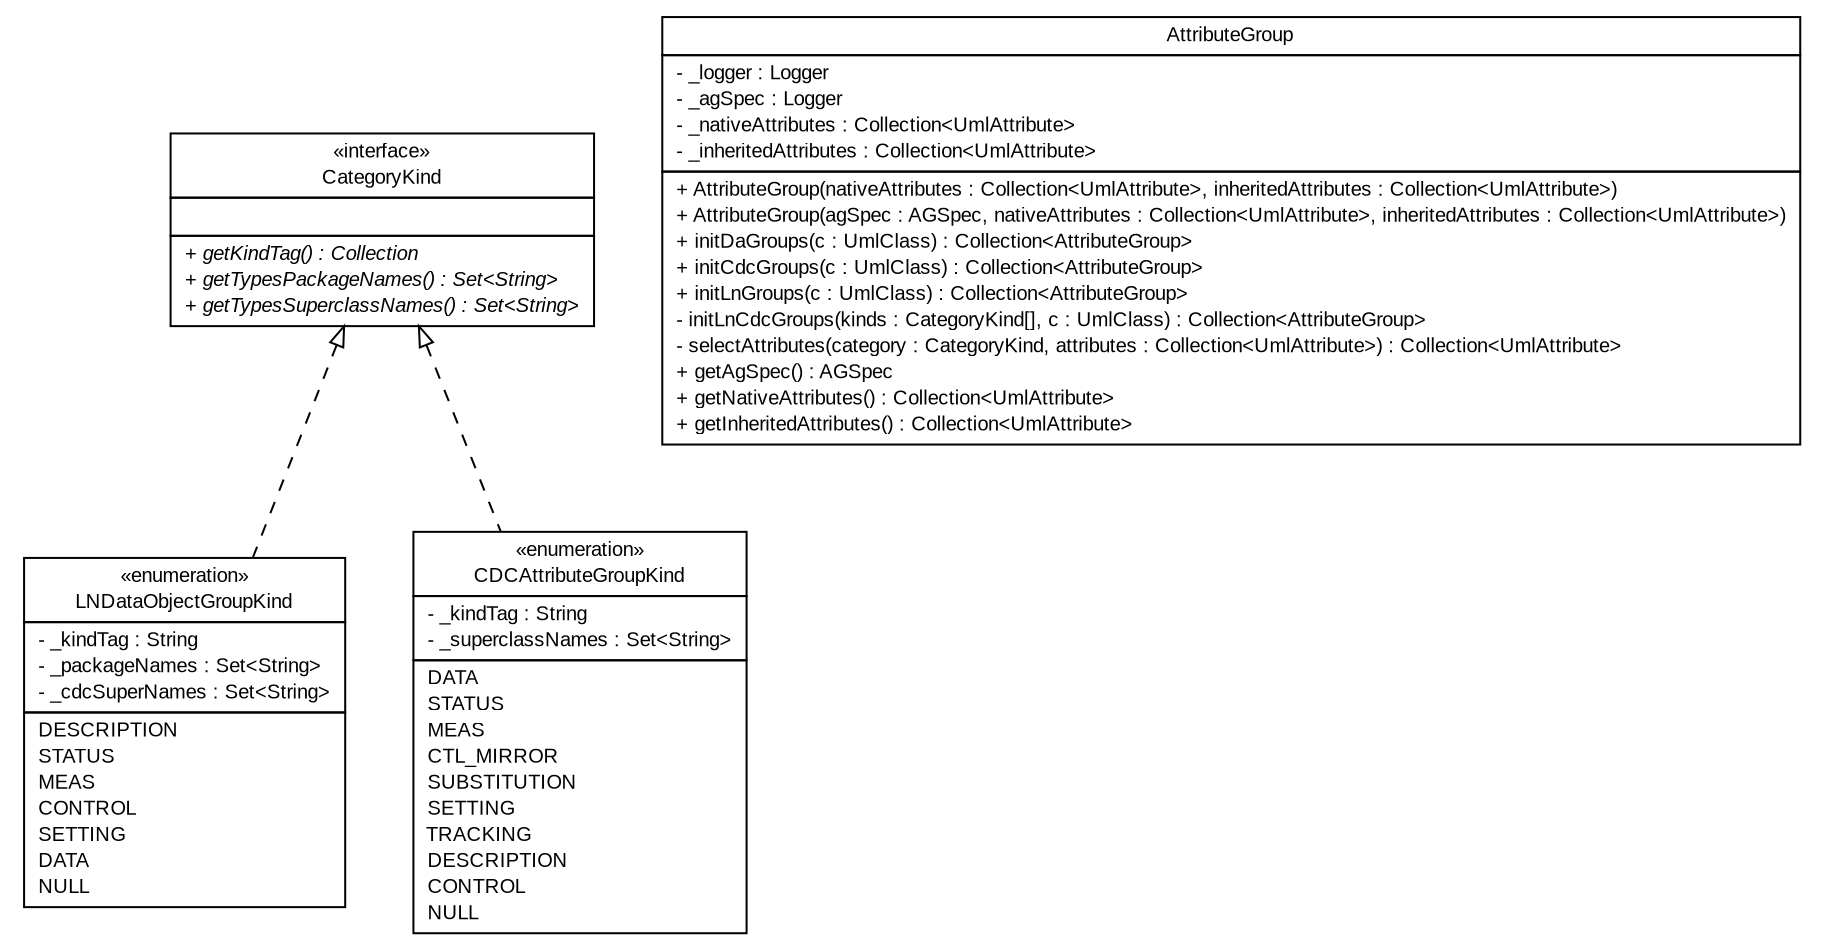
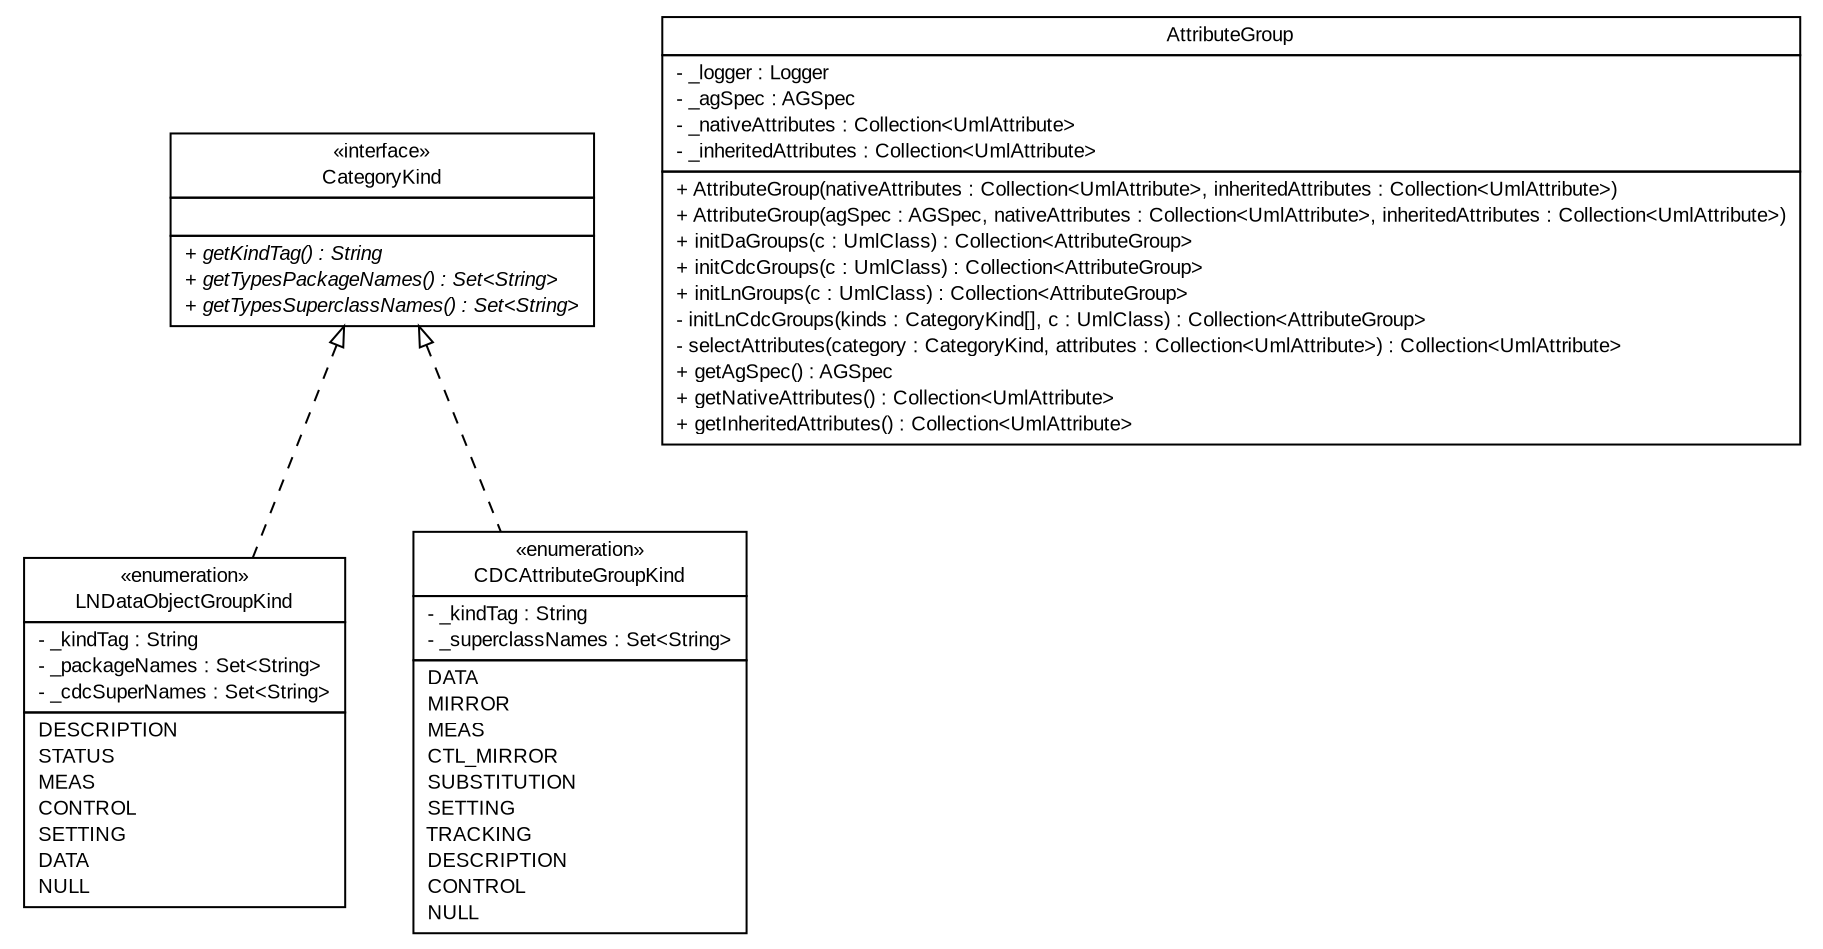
node "AttributeGroup": text "- _agSpec : Logger" -> "- _agSpec : AGSpec"
node "CategoryKind": text "+ getKindTag() : Collection" -> "+ getKindTag() : String"
node "CDCAttributeGroupKind": text "STATUS" -> "MIRROR"
